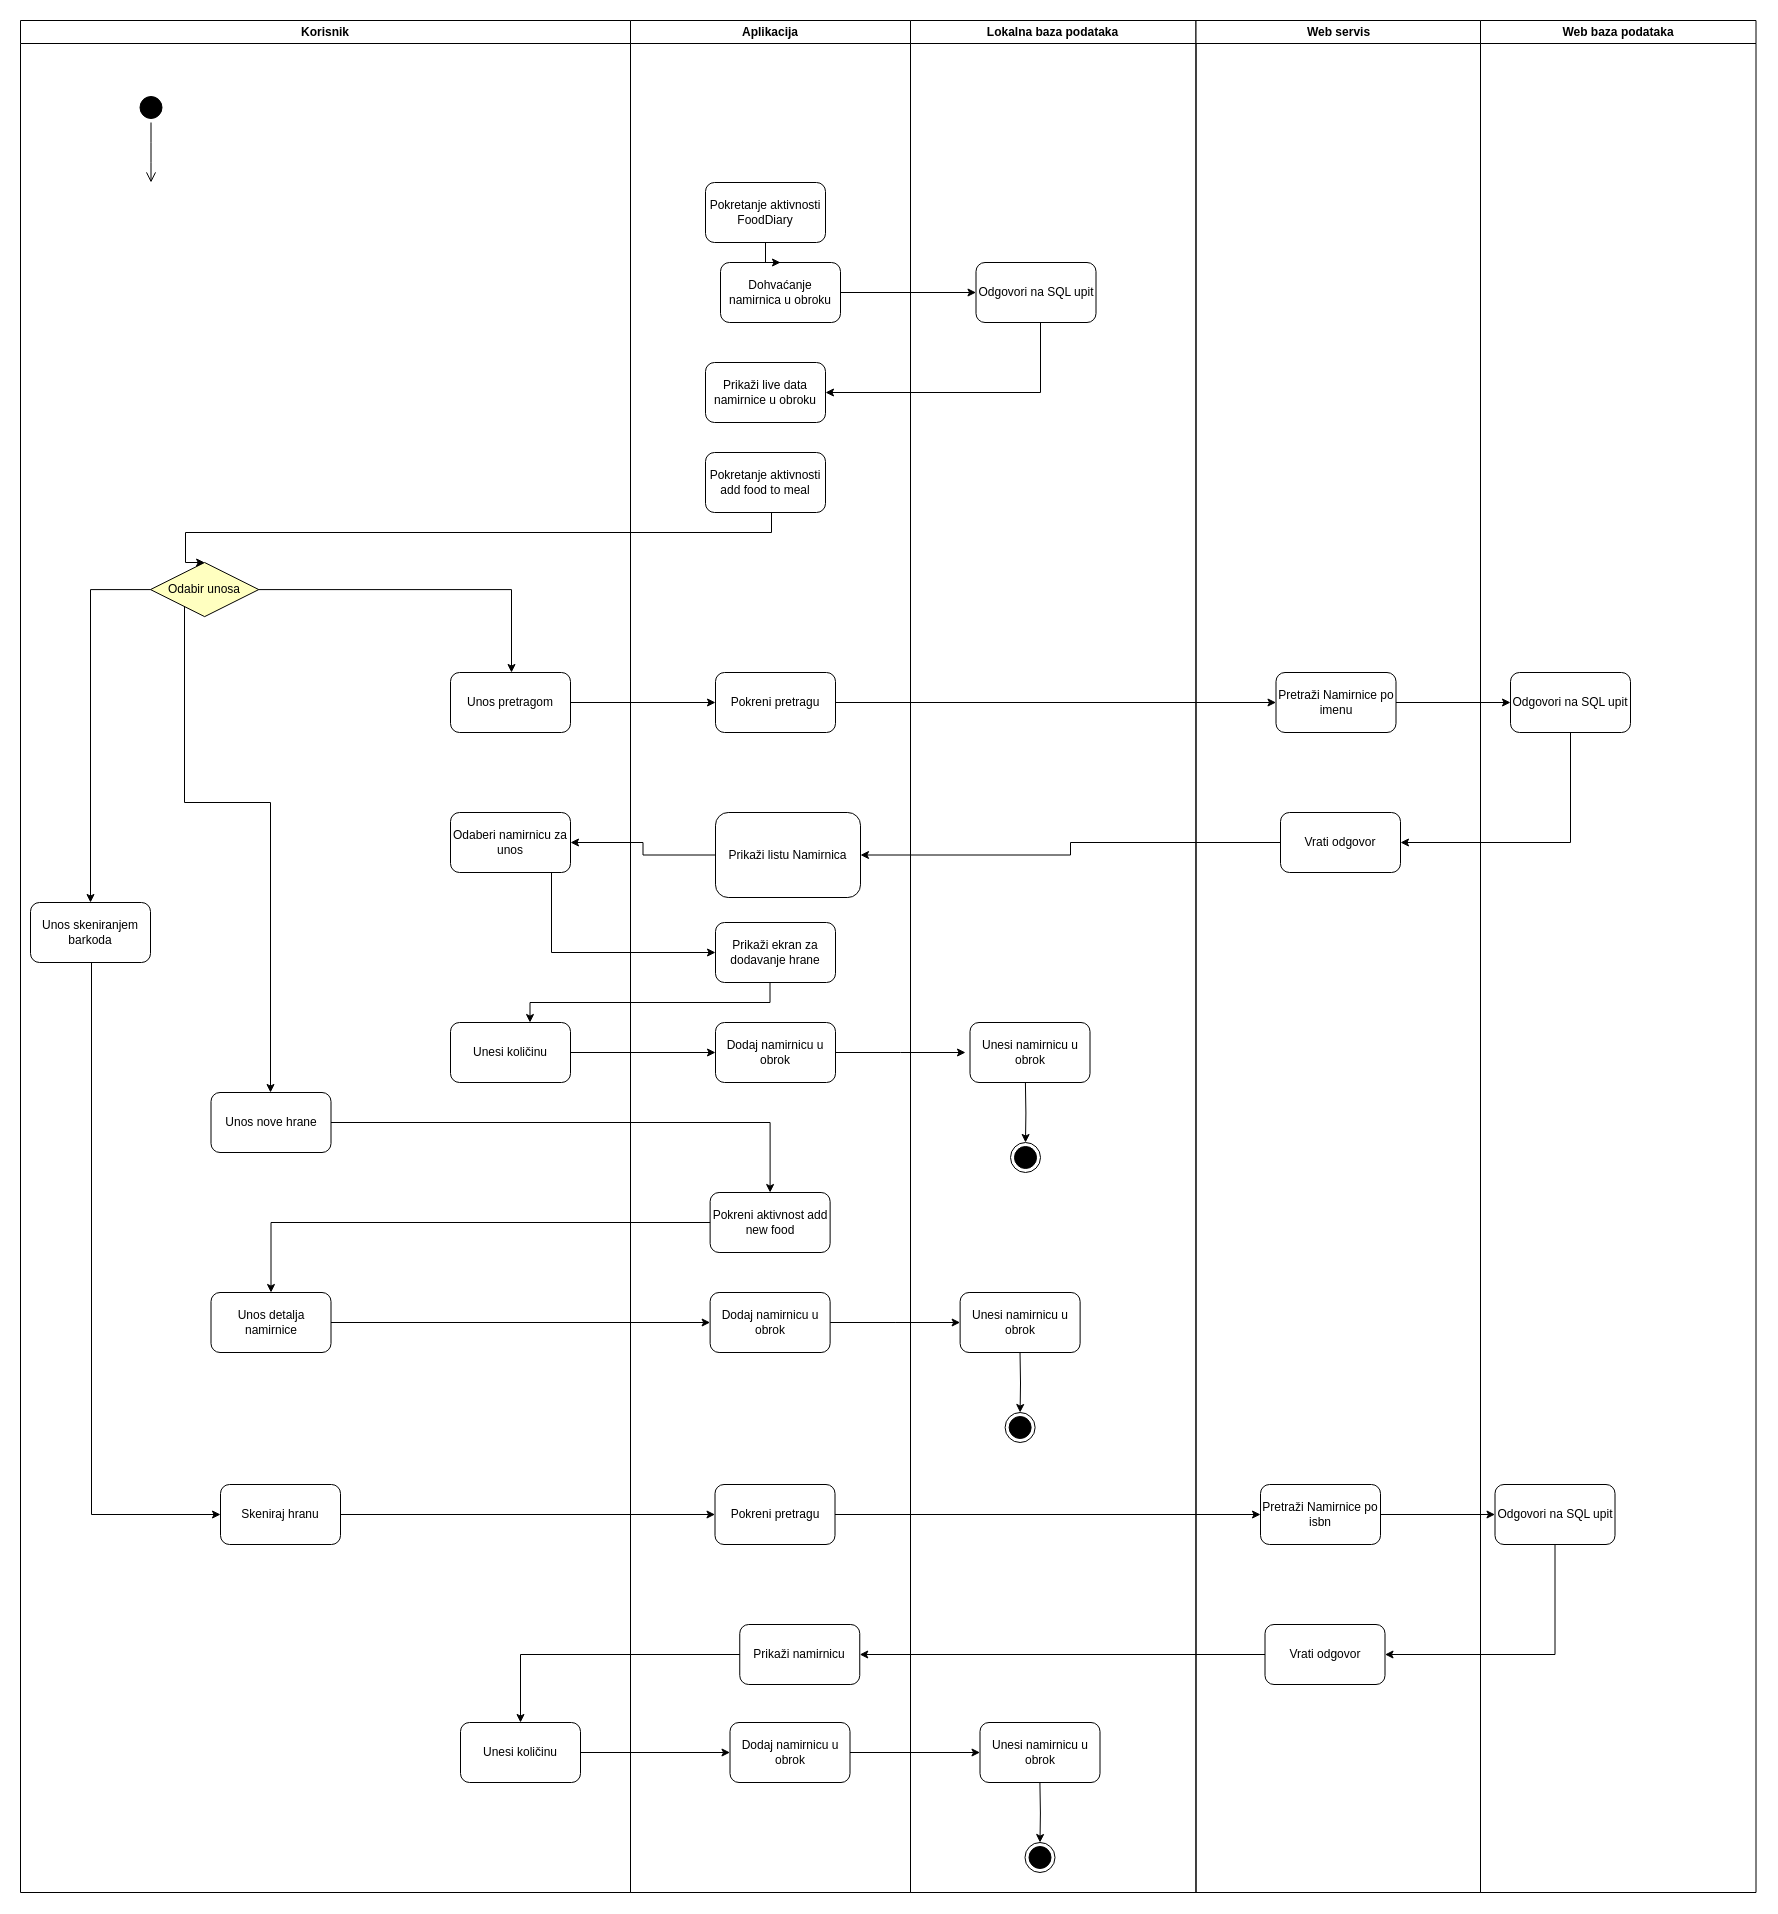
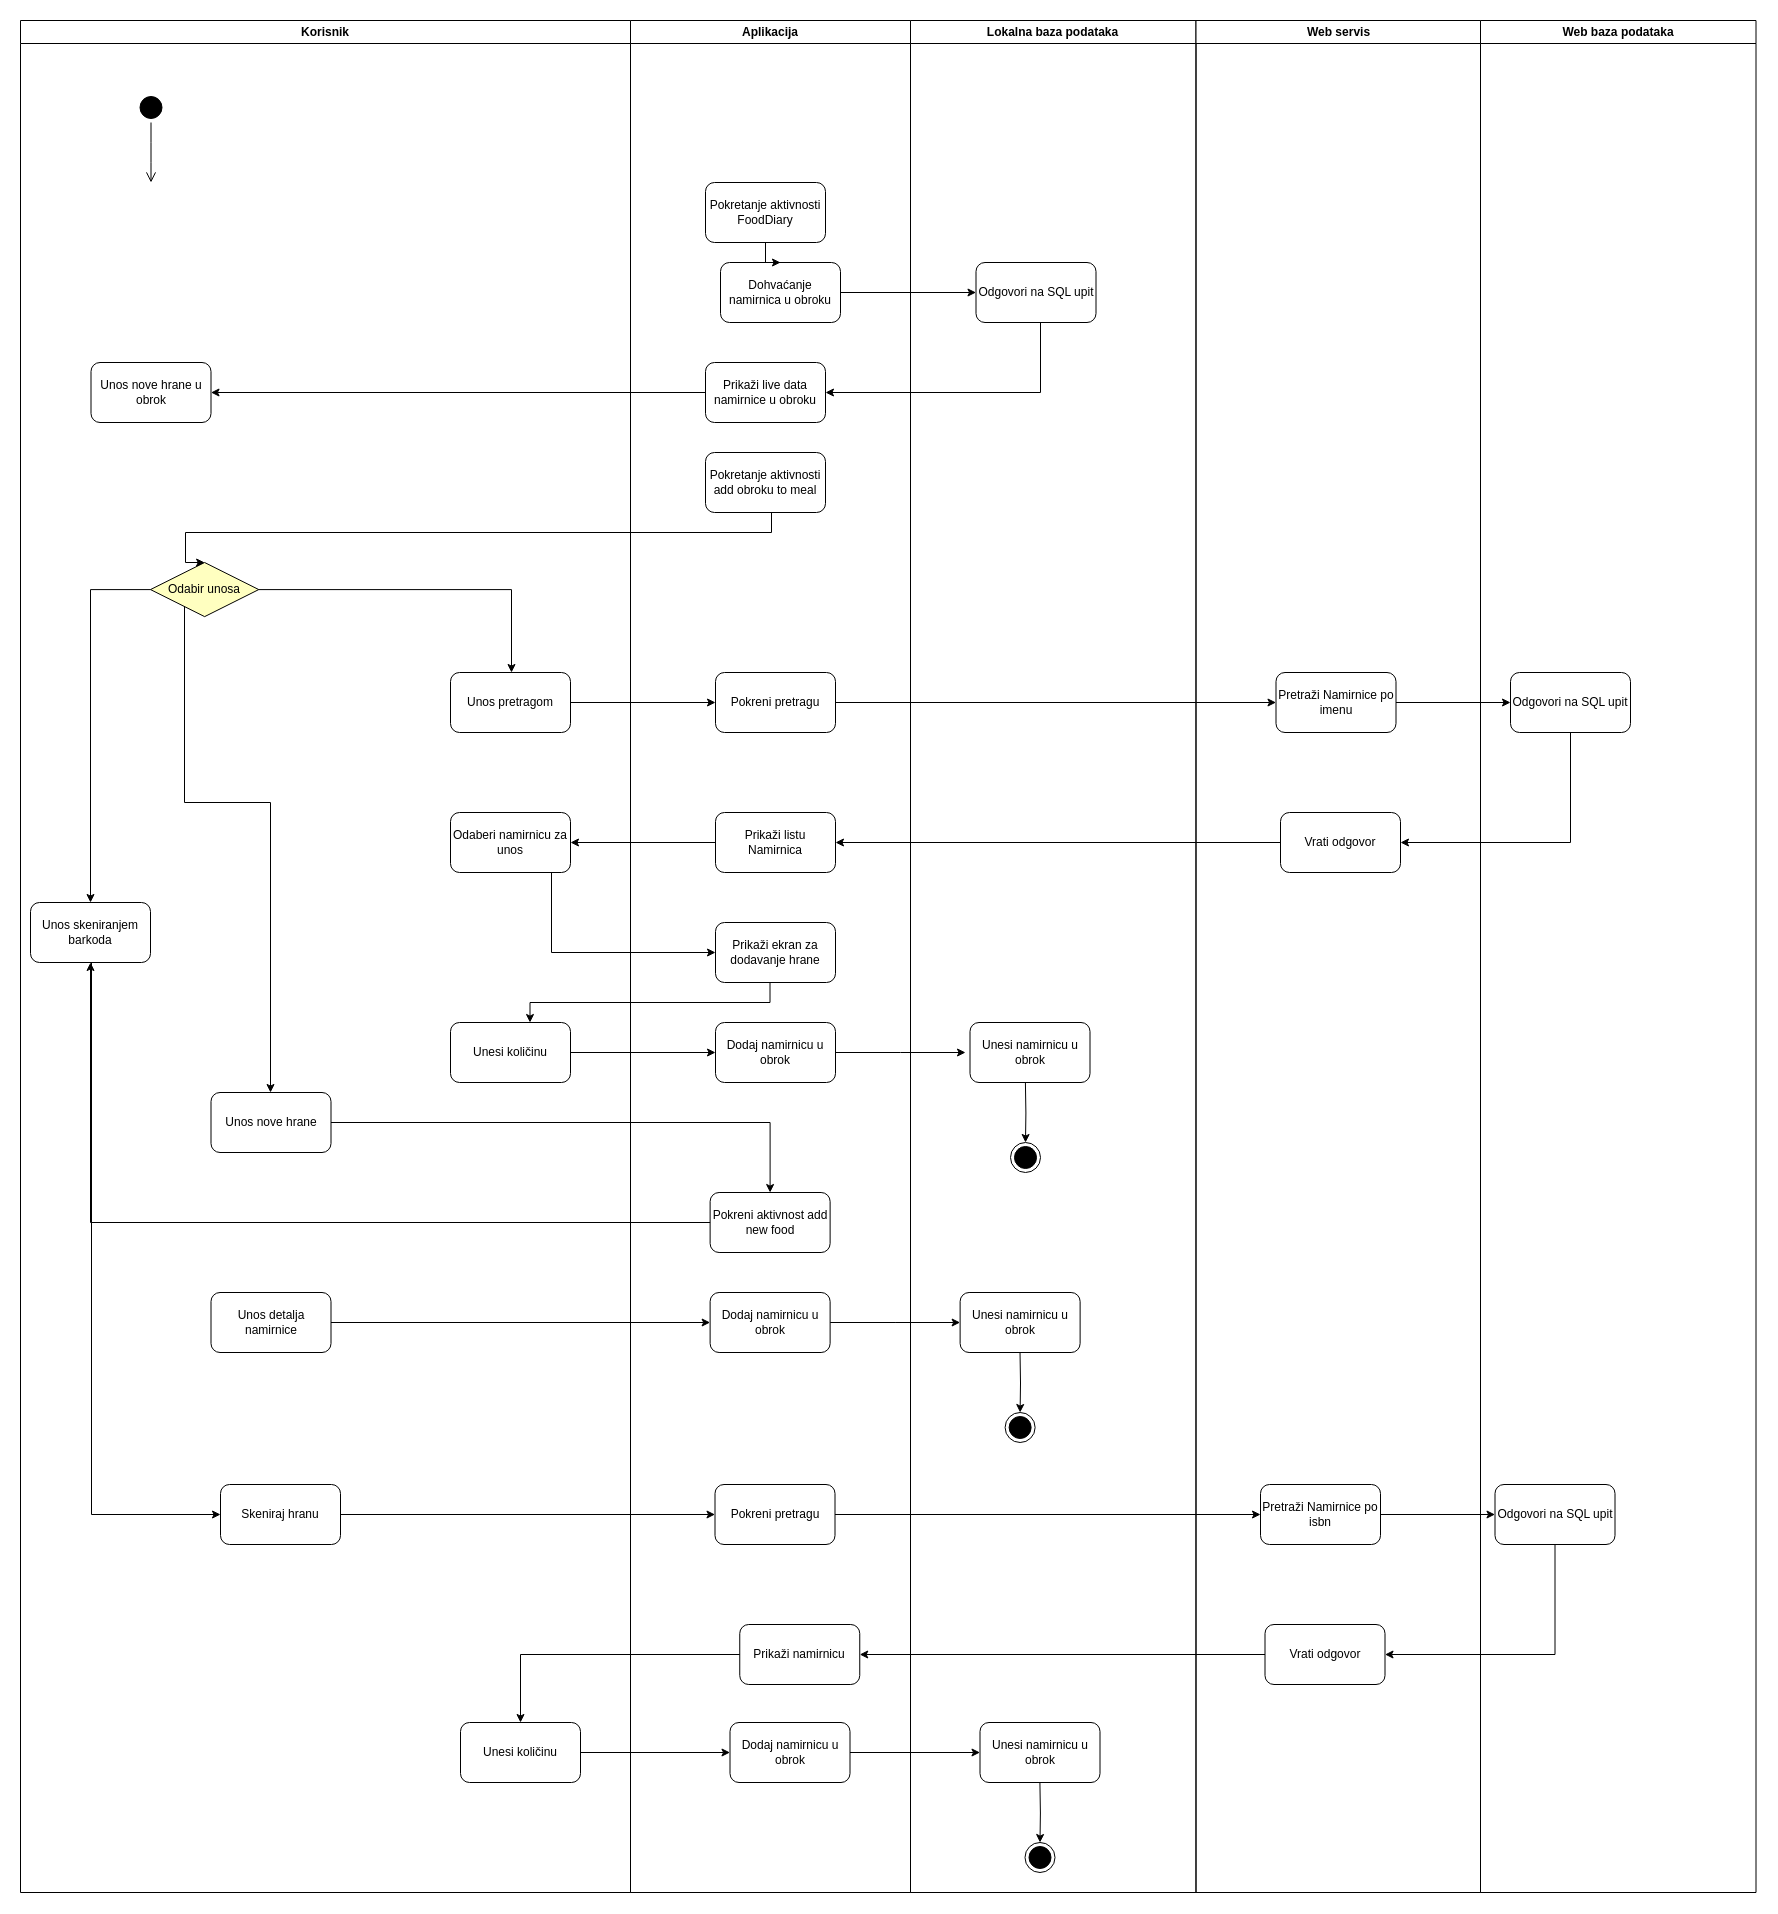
node "Unos nove hrane u obrok": added
edge "Prikaži live data namirnice u obroku" -> "Unos nove hrane u obrok": added
node "Pokretanje aktivnosti add food to meal": label "Pokretanje aktivnosti add food to meal" -> "Pokretanje aktivnosti add obroku to meal"
node "Prikaži listu Namirnica": size 145x85 -> 120x60
edge "Pokreni aktivnost add new food" -> "Unos detalja namirnice": now "Pokreni aktivnost add new food" -> "Unos skeniranjem barkoda"
